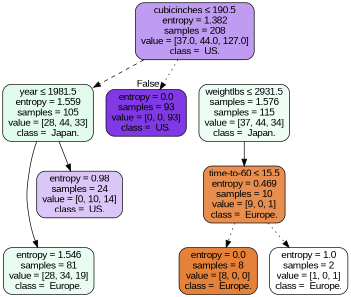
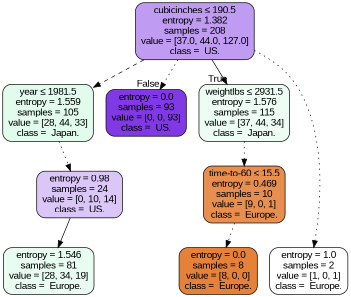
edge "cubicinches ≤ 190.5" -> "weightlbs ≤ 2931.5": added
node "weightlbs ≤ 2931.5": text "samples = 1.576" -> "entropy = 1.576"
edge "weightlbs ≤ 2931.5" -> "time-to-60 ≤ 15.5": style solid -> dotted
edge "year ≤ 1981.5" -> "entropy = 0.98": style solid -> dotted
edge "year ≤ 1981.5" -> "entropy = 1.546": now "entropy = 0.98" -> "entropy = 1.546"
edge "time-to-60 ≤ 15.5" -> "entropy = 1.0": now "cubicinches ≤ 190.5" -> "entropy = 1.0"
